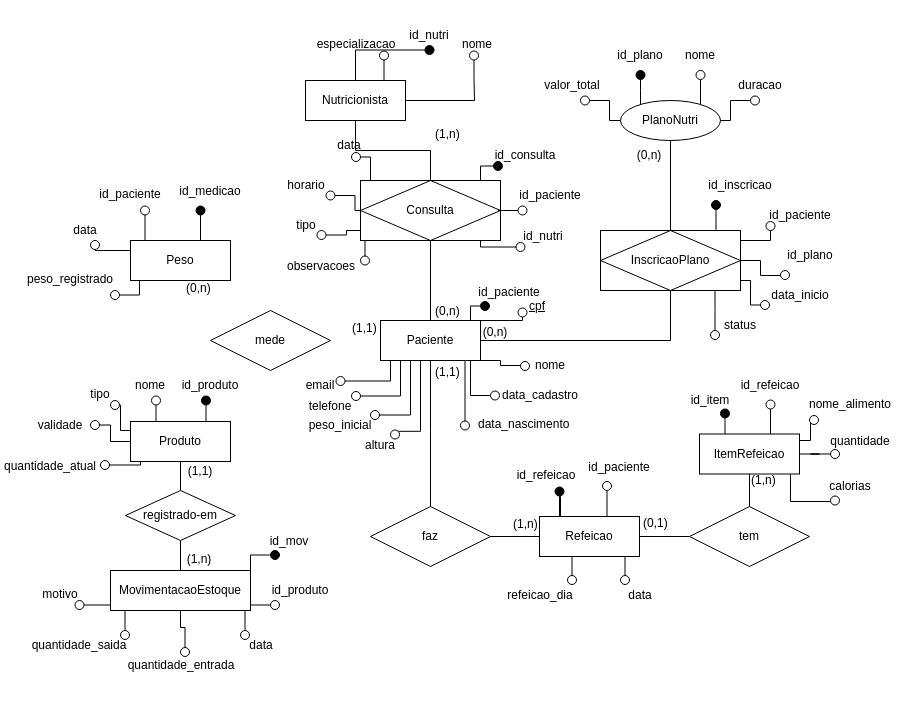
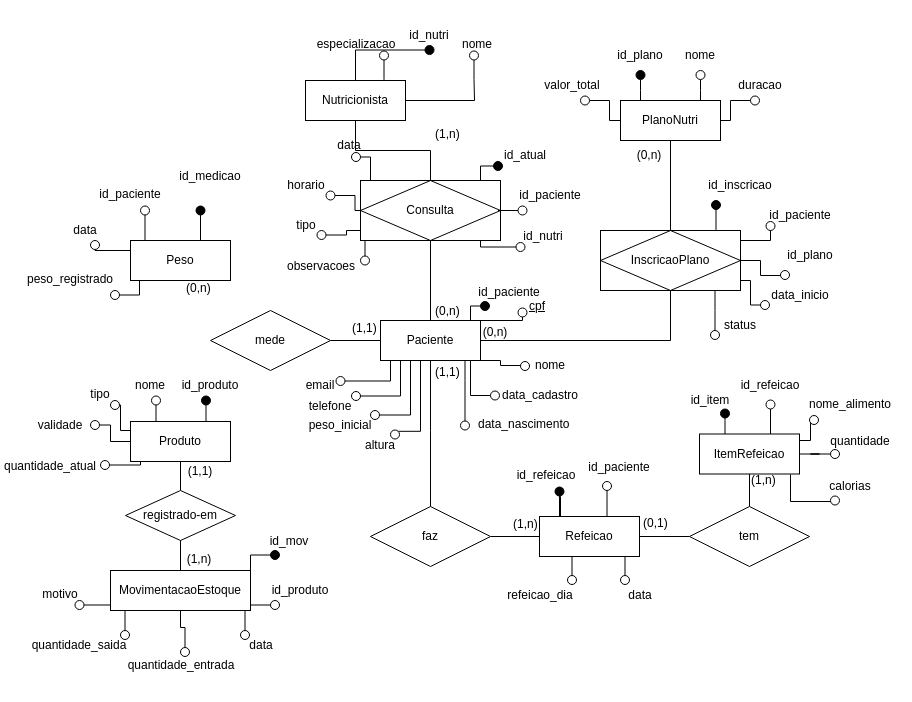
node "PlanoNutri": shape ellipse -> rectangle
node "id_consulta": label "id_consulta" -> "id_atual"
node "id_medicao": moved (211, 191) -> (211, 176)
edge "mede" -- "Paciente": added
